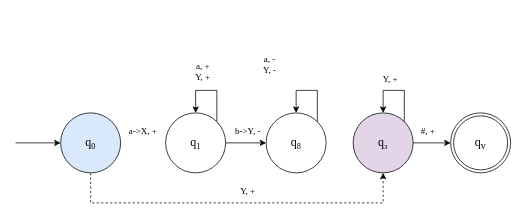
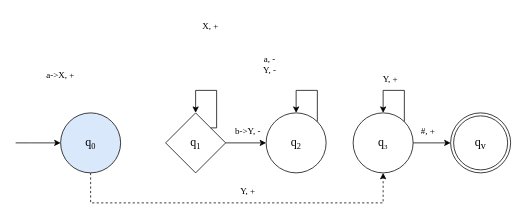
node "X, +": added
node "a, + Y, +": removed
node "a->X, +": moved (143, 132) -> (60, 75)
node "q1": shape ellipse -> diamond
node "q8": label "q8" -> "q2"
node "q3": fillcolor #e1d5e7 -> #ffffff
